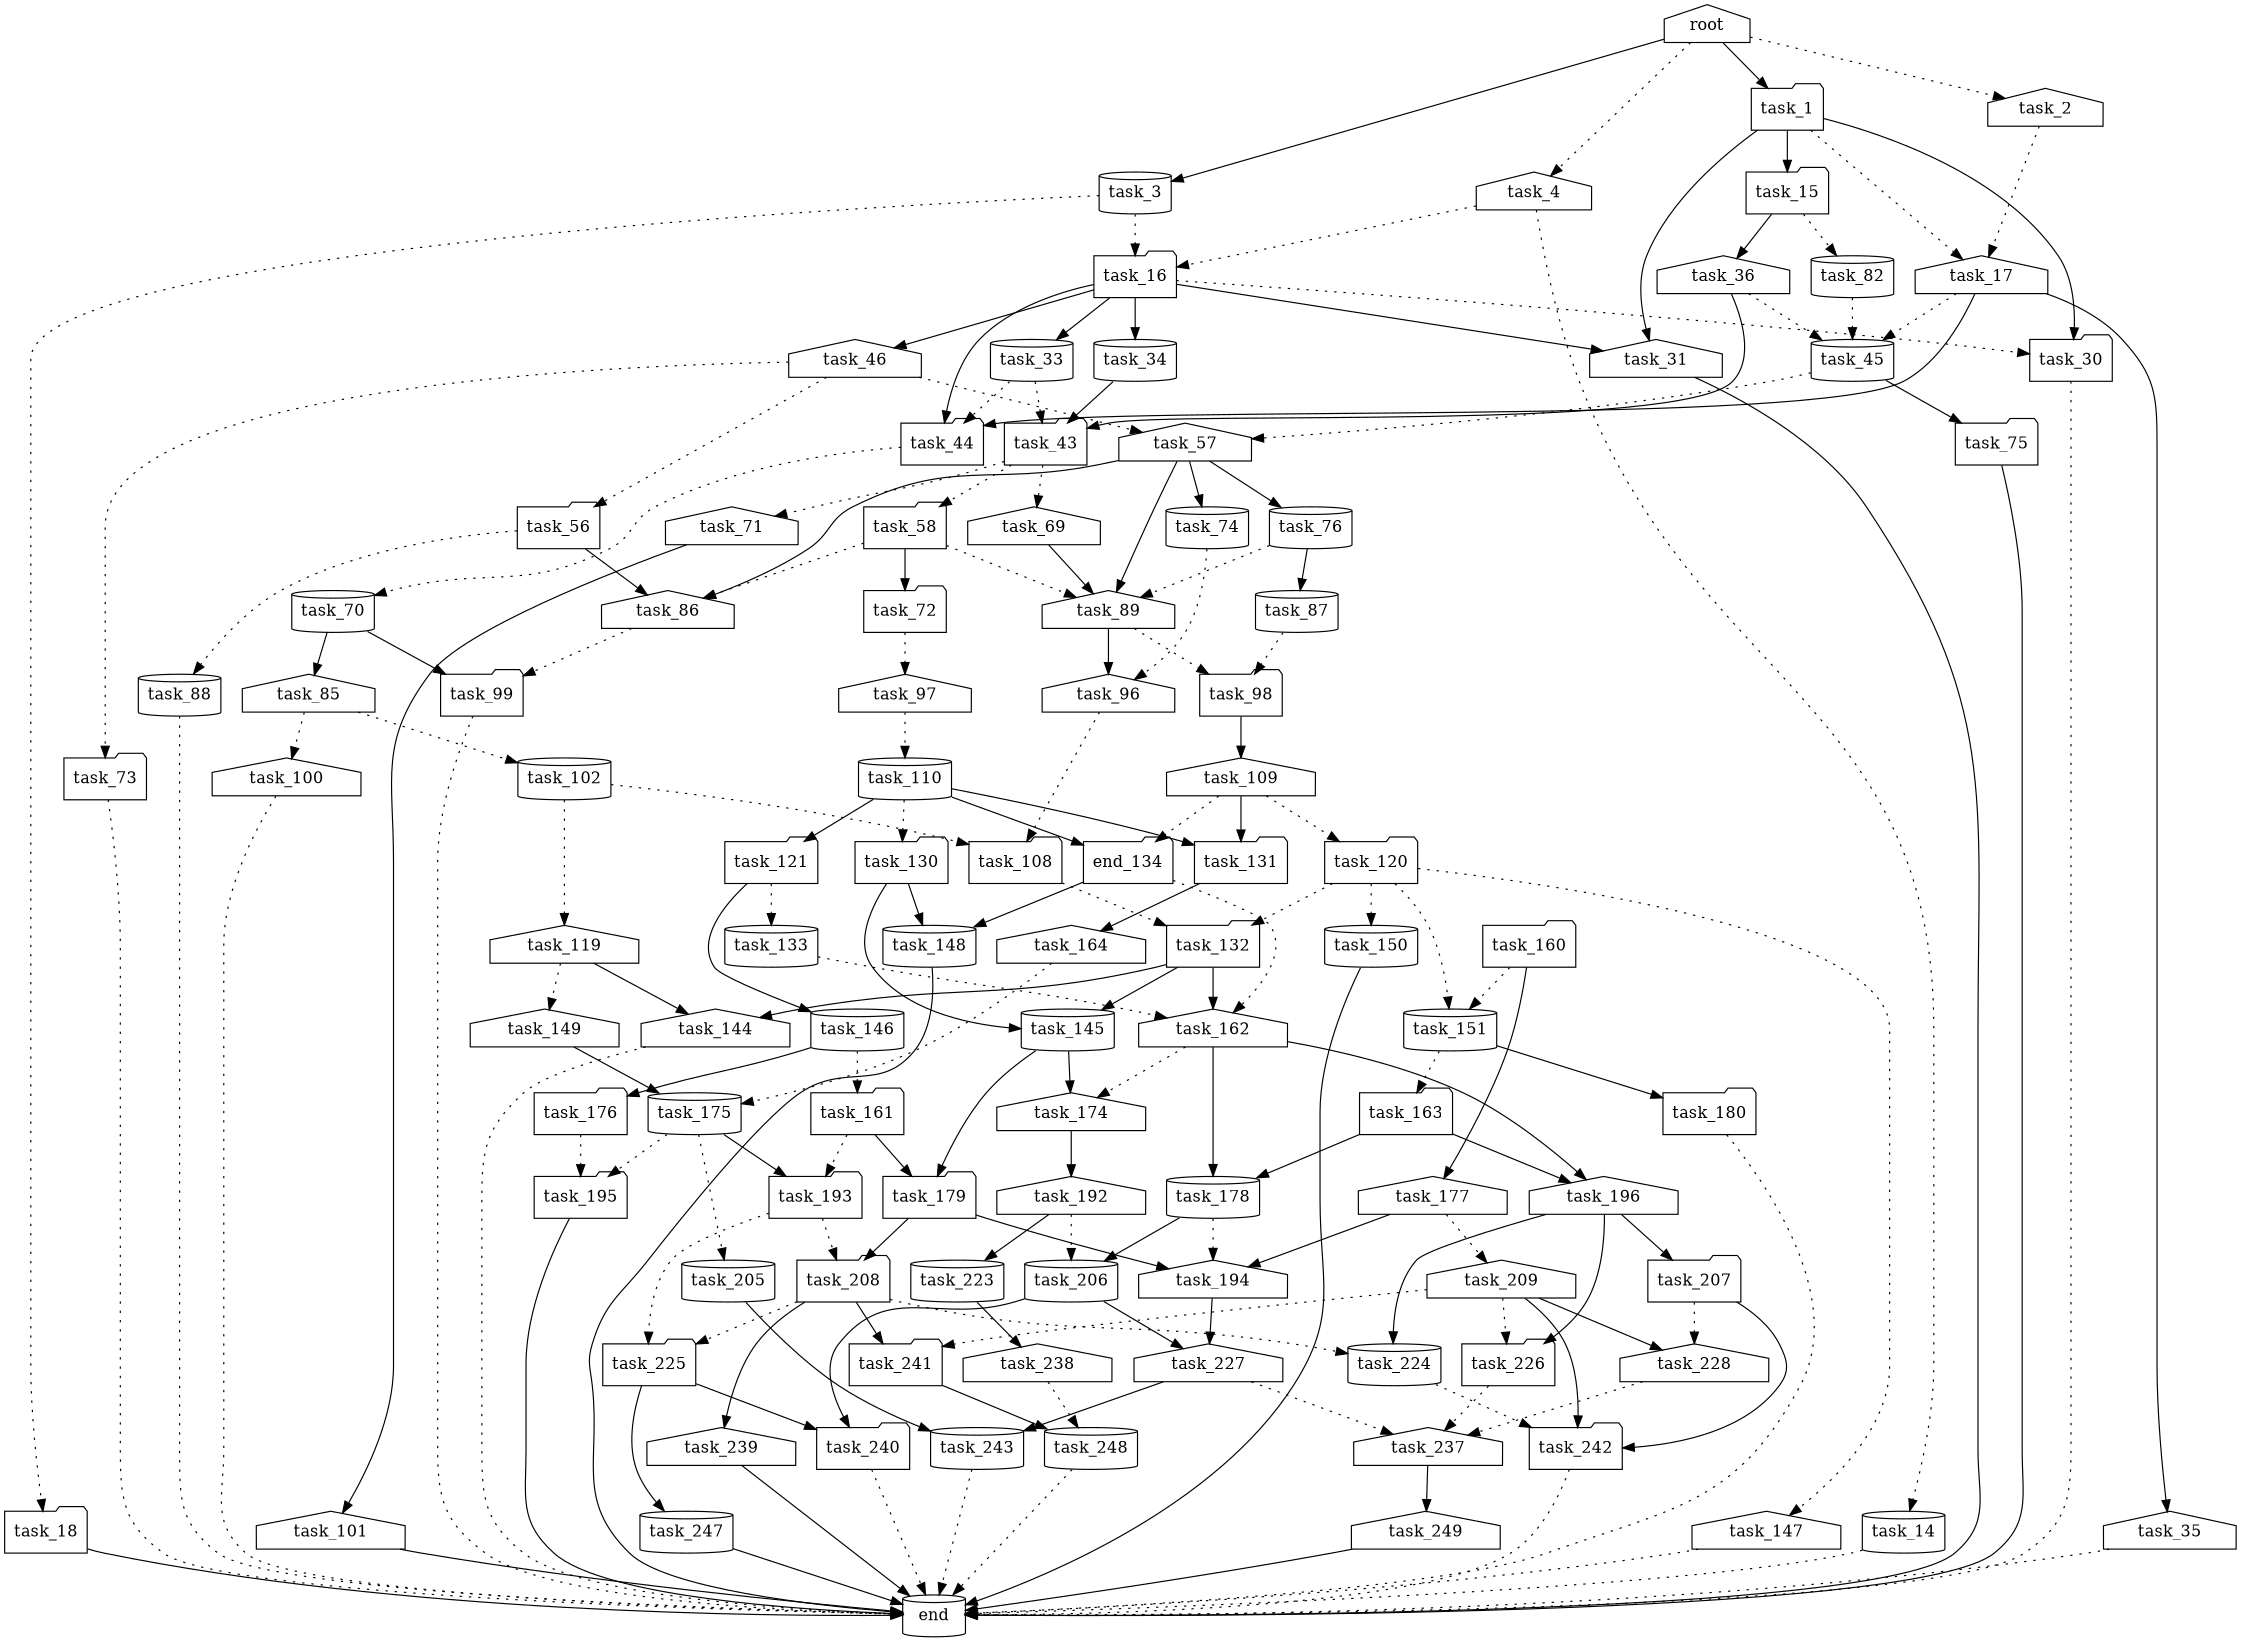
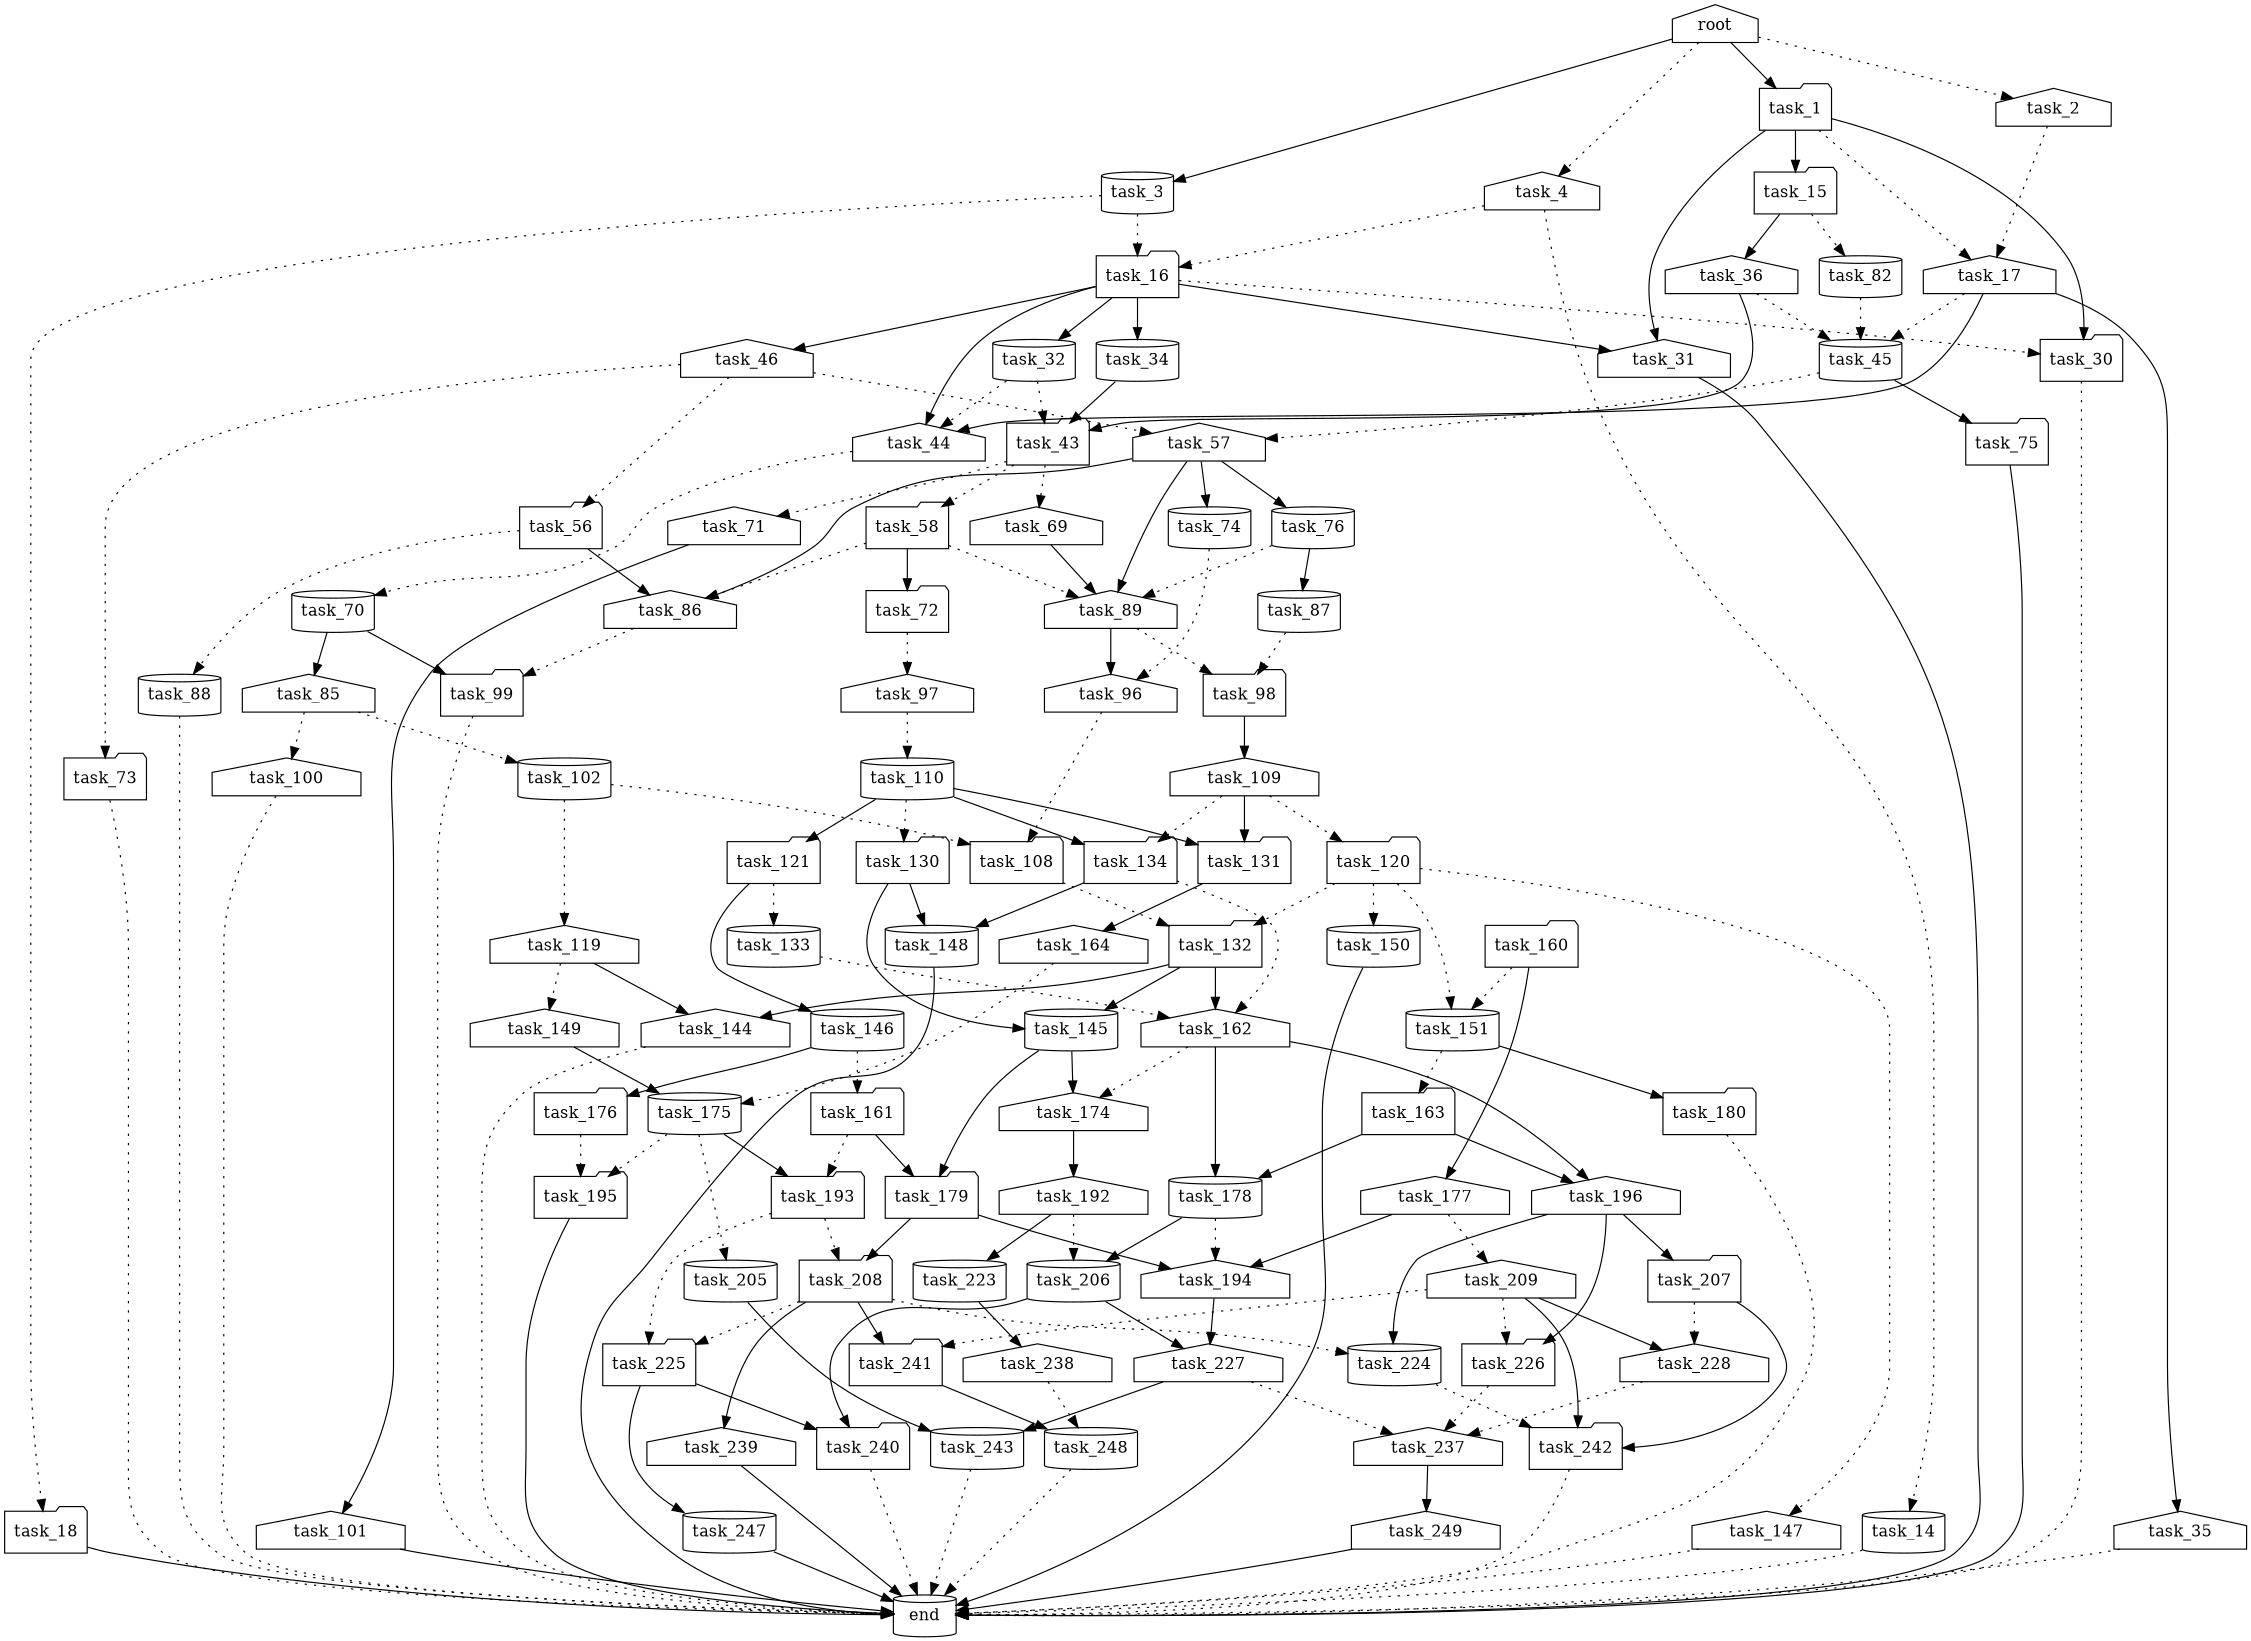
node "task_33": label "task_33" -> "task_32"
node "task_44": shape folder -> house
node "end_134": label "end_134" -> "task_134"
